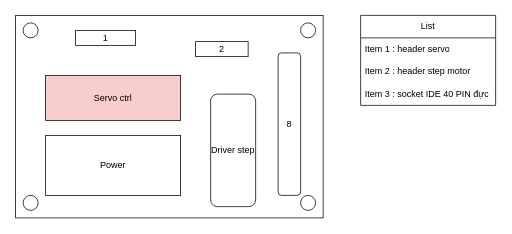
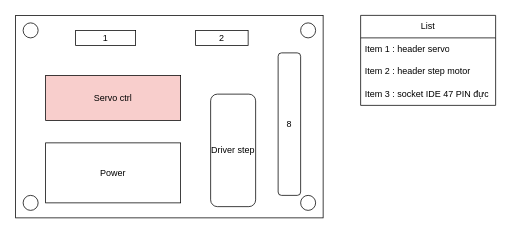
node "2": moved (222, 49) -> (222, 38)
node "Item 3 : socket IDE 40 PIN đực": label "Item 3 : socket IDE 40 PIN đực" -> "Item 3 : socket IDE 47 PIN đực"
node "Power": moved (113, 165) -> (113, 173)
